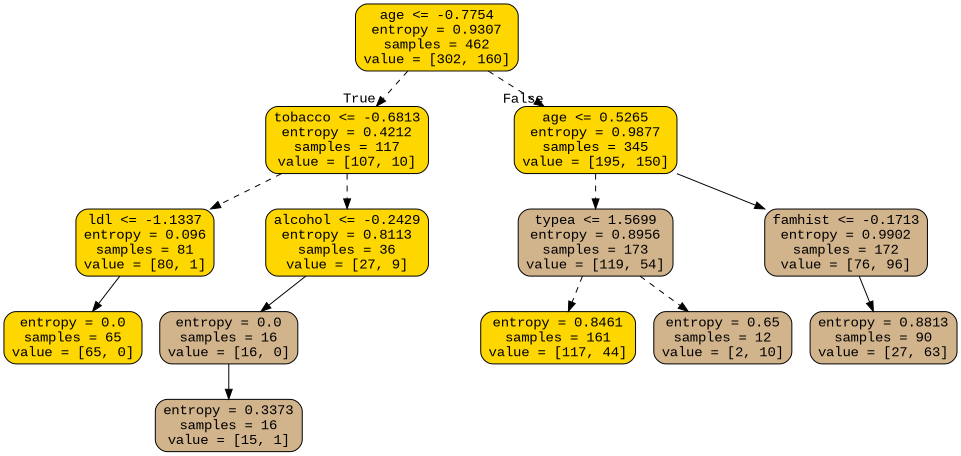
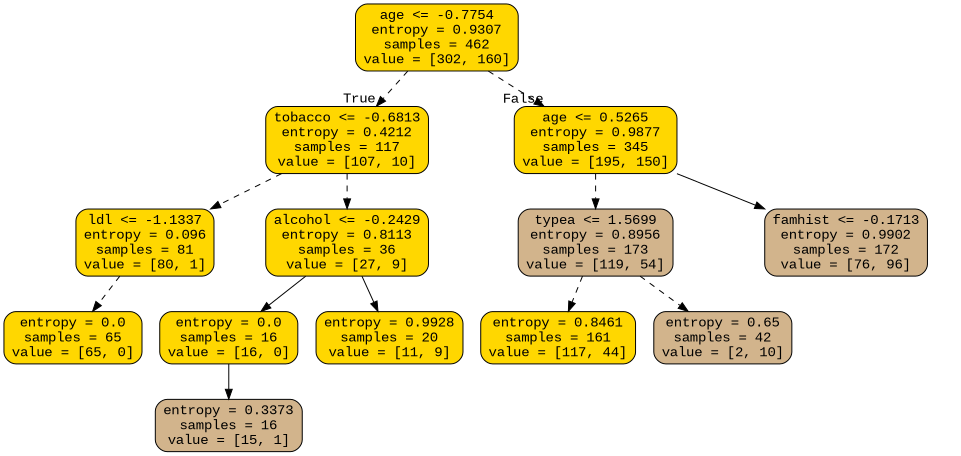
edge "ldl <= -1.1337 entropy = 0.096 samples = 81 value = [80, 1]" -> "entropy = 0.0 samples = 65 value = [65, 0]": style solid -> dashed
node "entropy = 0.0 samples = 16 value = [16, 0]": fillcolor tan -> gold
node "entropy = 0.9928 samples = 20 value = [11, 9]": added
node "entropy = 0.65 samples = 12 value = [2, 10]": label "entropy = 0.65 samples = 12 value = [2, 10]" -> "entropy = 0.65 samples = 42 value = [2, 10]"
node "entropy = 0.8813 samples = 90 value = [27, 63]": removed
